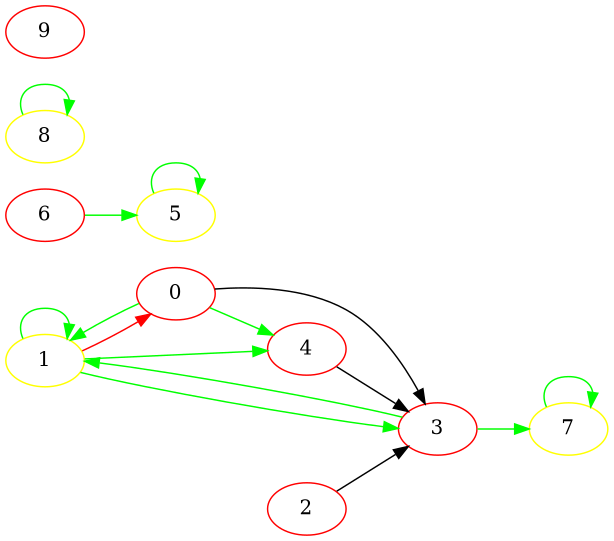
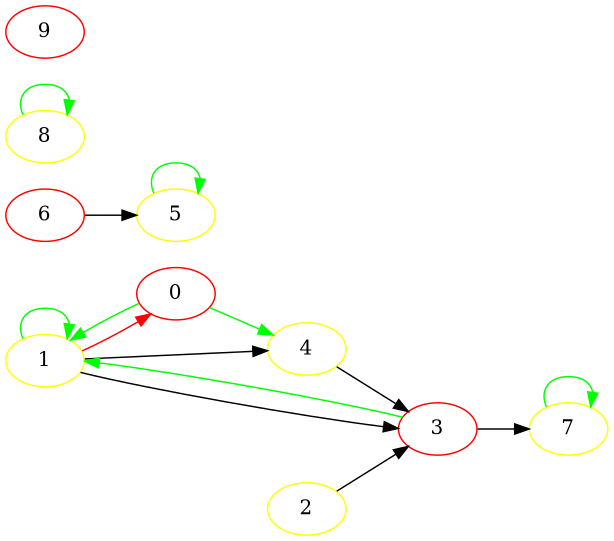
edge "6" -> "5": color green -> black
edge "0" -> "3": removed
node "4": color red -> yellow
edge "1" -> "4": color green -> black
edge "1" -> "3": color green -> black
edge "3" -> "7": color green -> black
node "2": color red -> yellow
